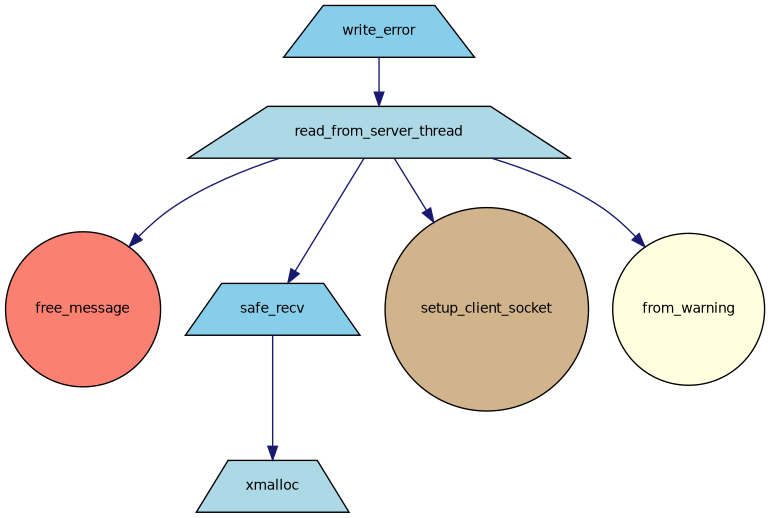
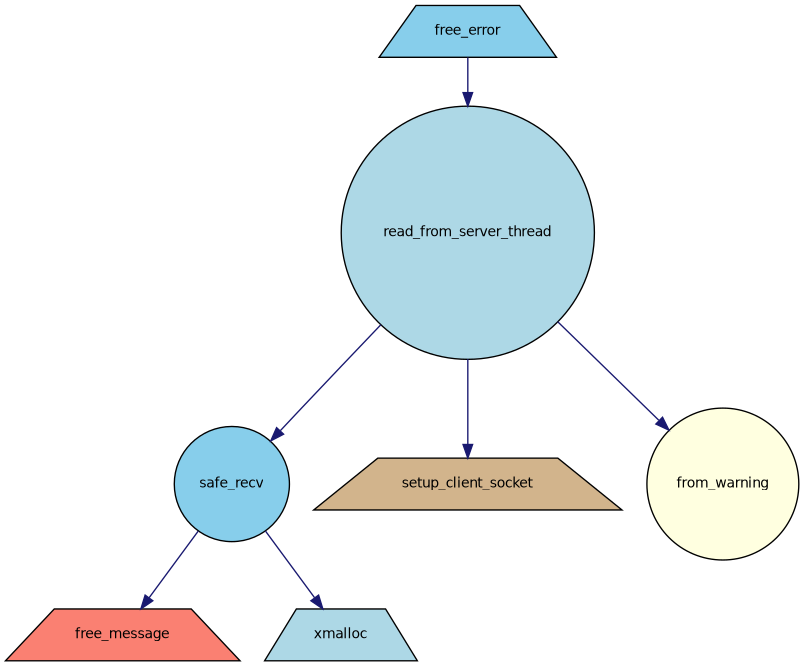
node "write_error": label "write_error" -> "free_error"
node "read_from_server_thread": shape trapezium -> circle
edge "read_from_server_thread" -> "free_message": now "safe_recv" -> "free_message"
node "free_message": shape circle -> trapezium
node "safe_recv": shape trapezium -> circle
node "setup_client_socket": shape circle -> trapezium
